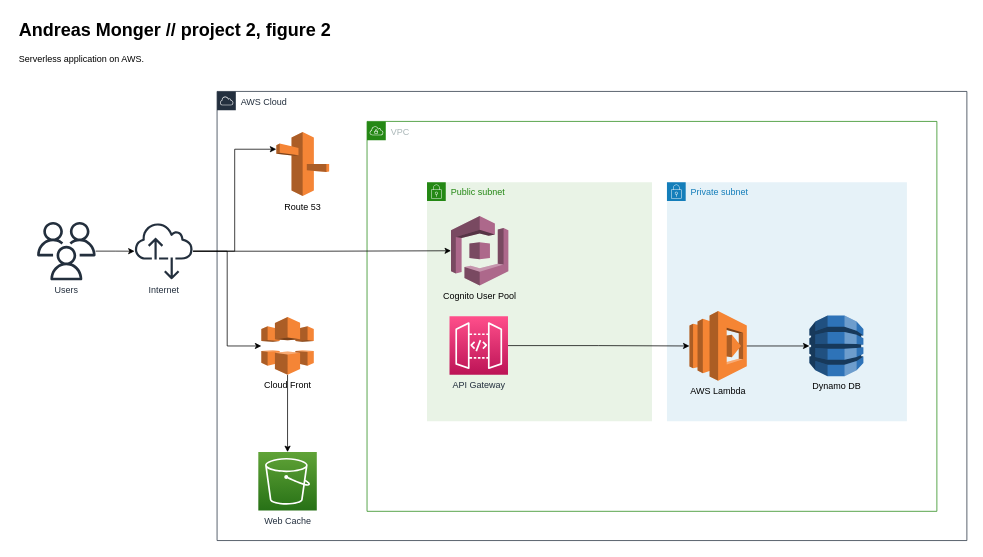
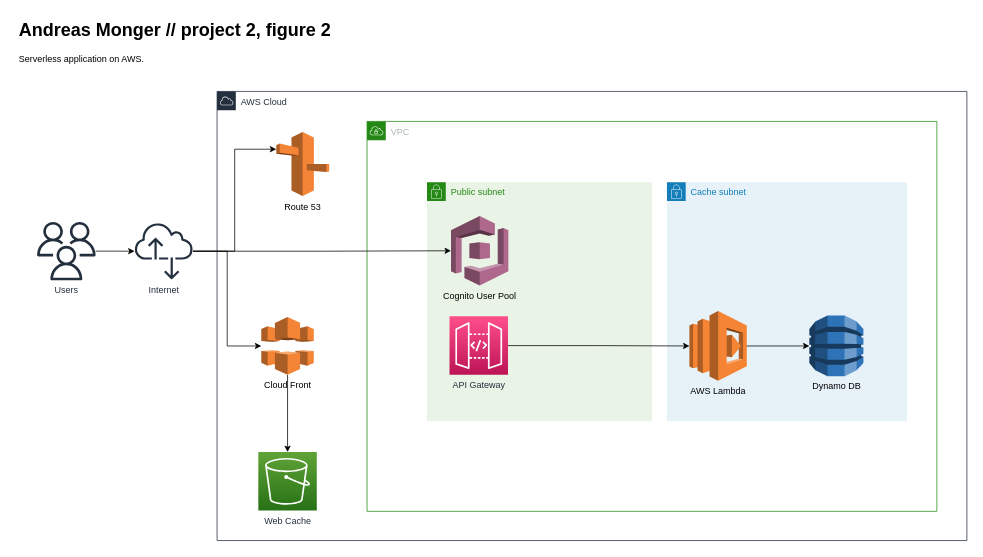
node "Private subnet": label "Private subnet" -> "Cache subnet"
